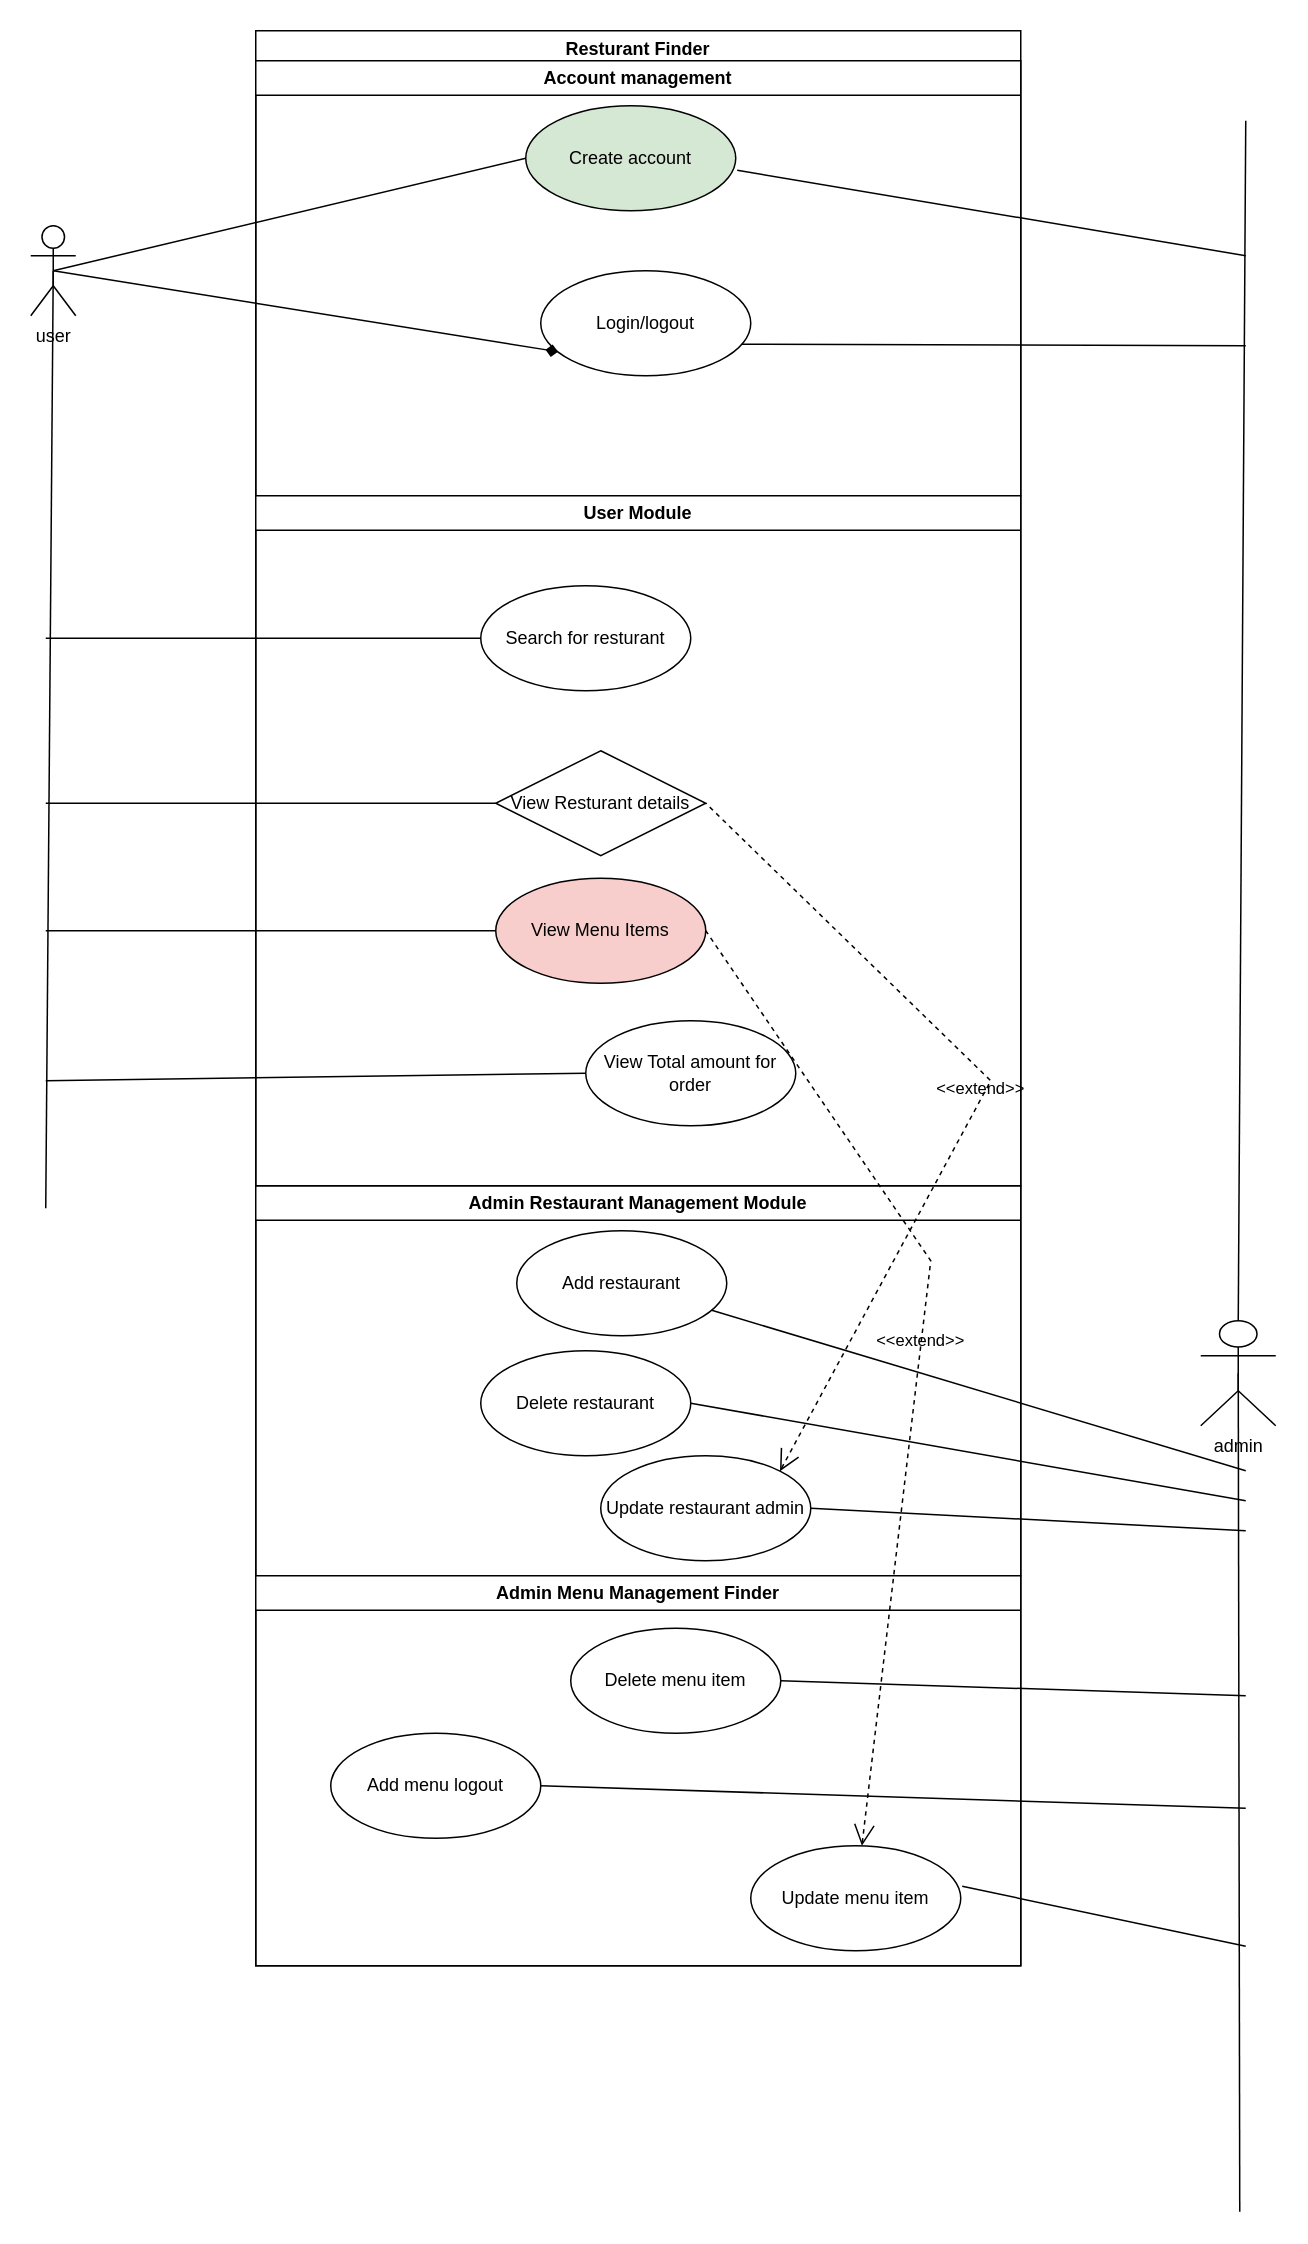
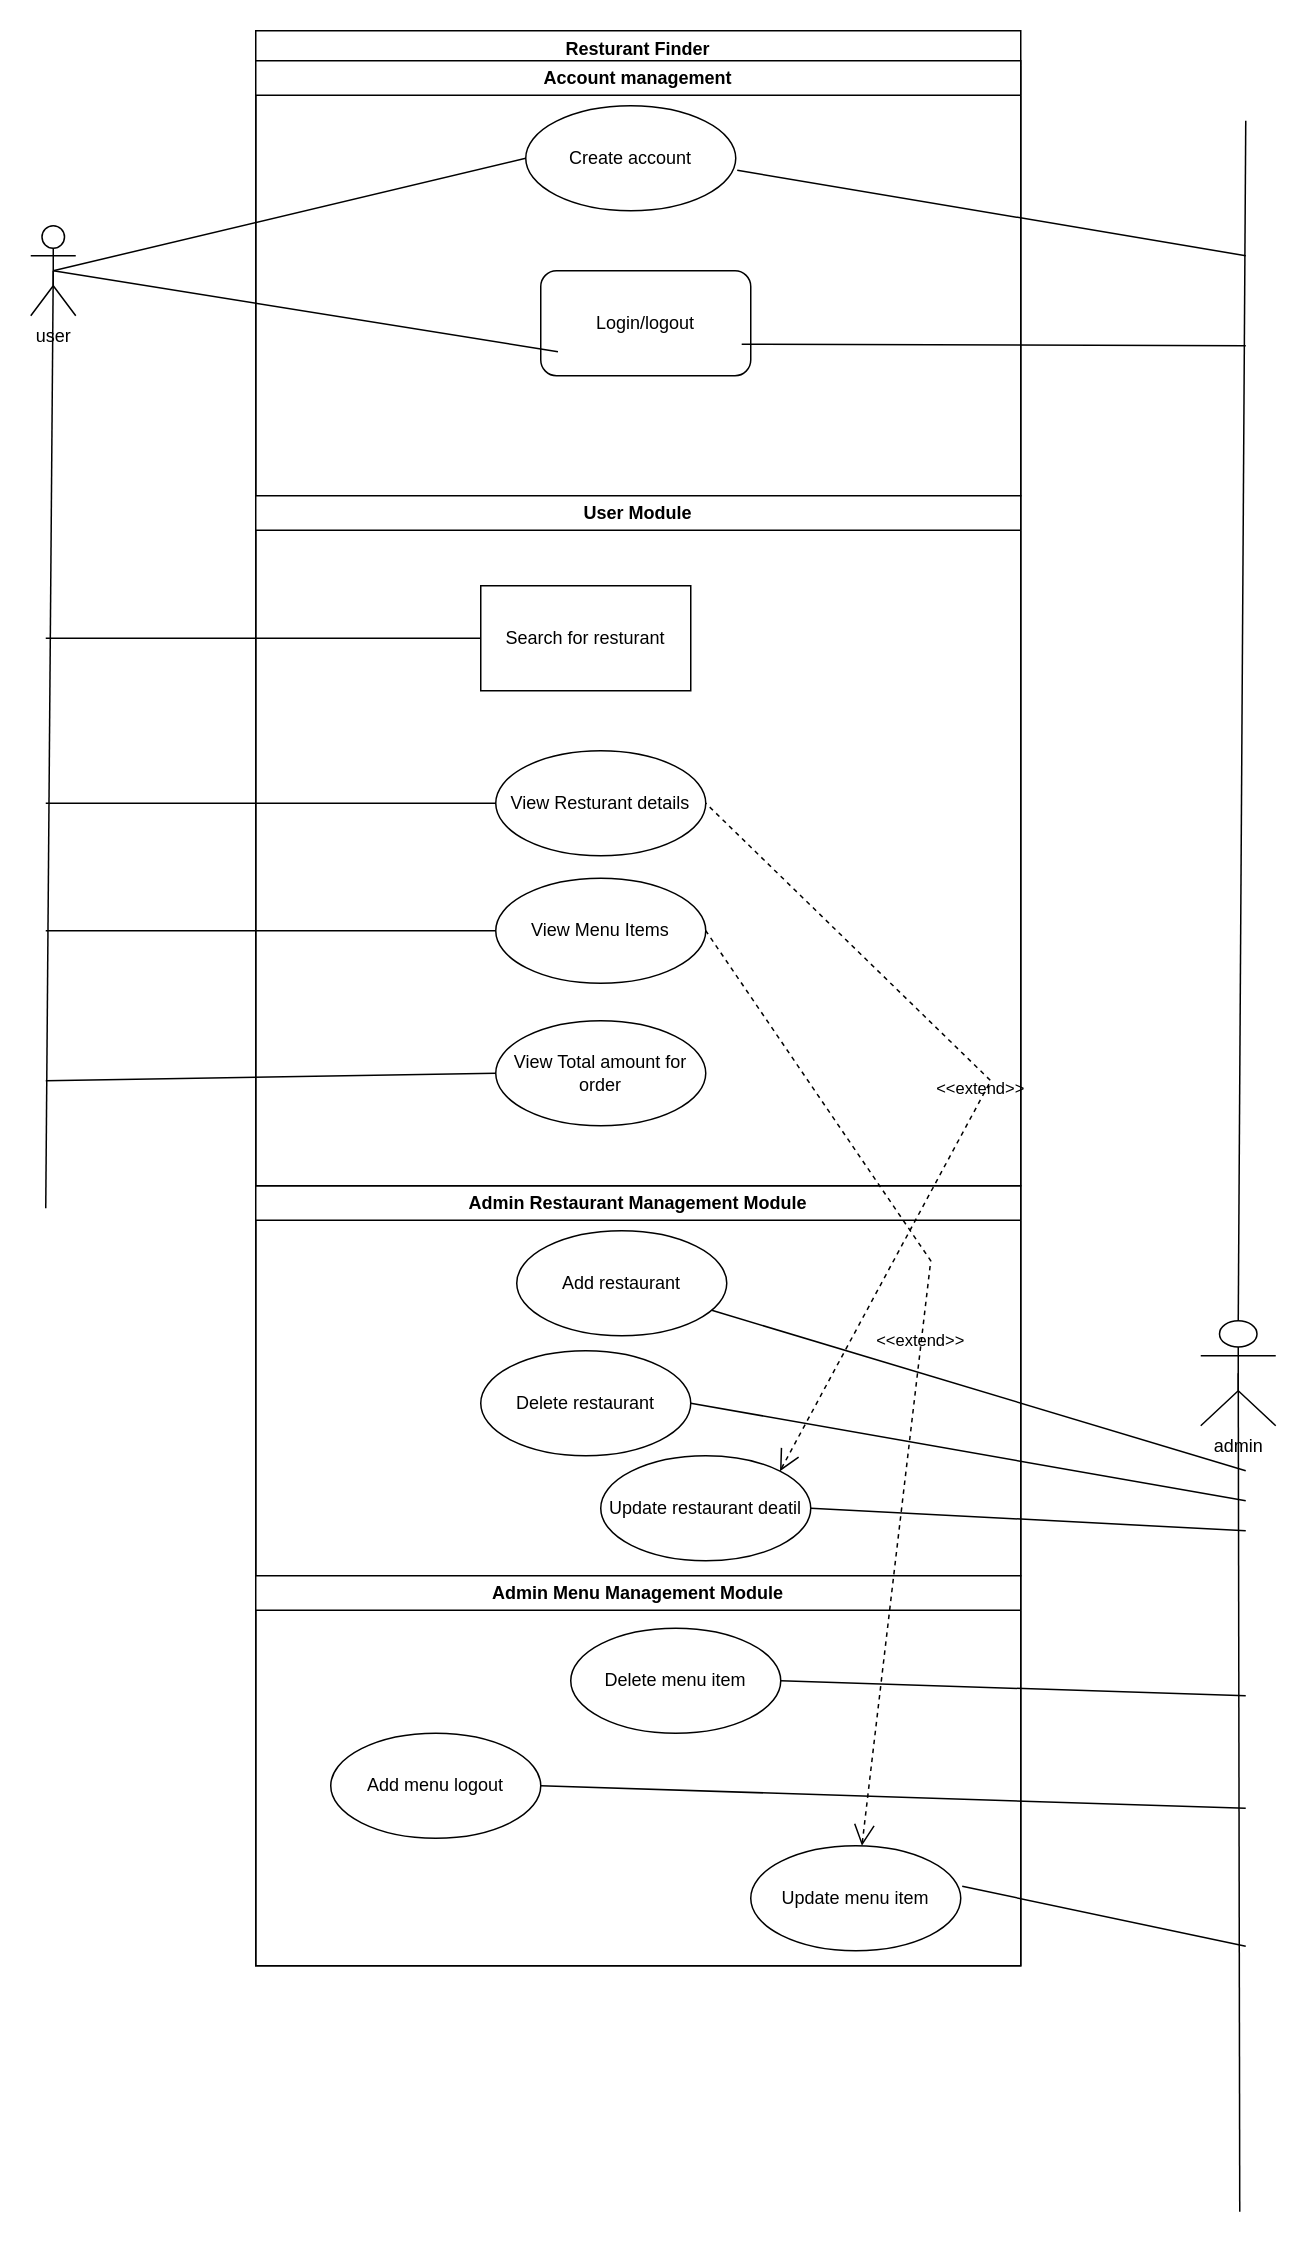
node "Create account": fillcolor #d5e8d4 -> #ffffff
node "Login/logout": shape ellipse -> rounded rectangle
edge "user" -> "Login/logout": arrowhead diamond -> none
node "Search for resturant": shape ellipse -> rectangle
node "View Resturant details": shape diamond -> ellipse
node "View Menu Items": fillcolor #f8cecc -> #ffffff
node "View Total amount for order": moved (691, 1073) -> (601, 1073)
node "Update restaurant admin": label "Update restaurant admin" -> "Update restaurant deatil"
node "Admin Menu Management Finder": label "Admin Menu Management Finder" -> "Admin Menu Management Module"
